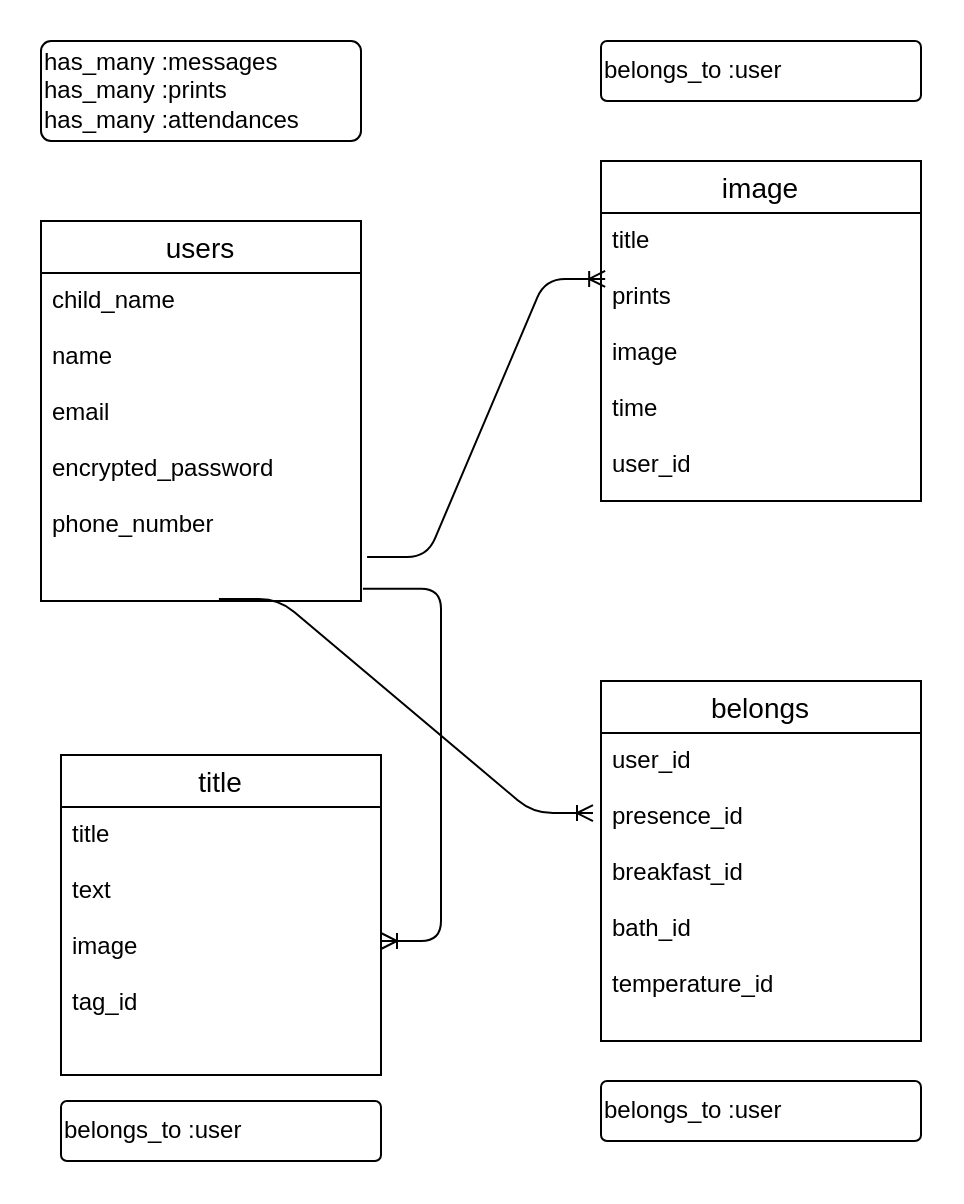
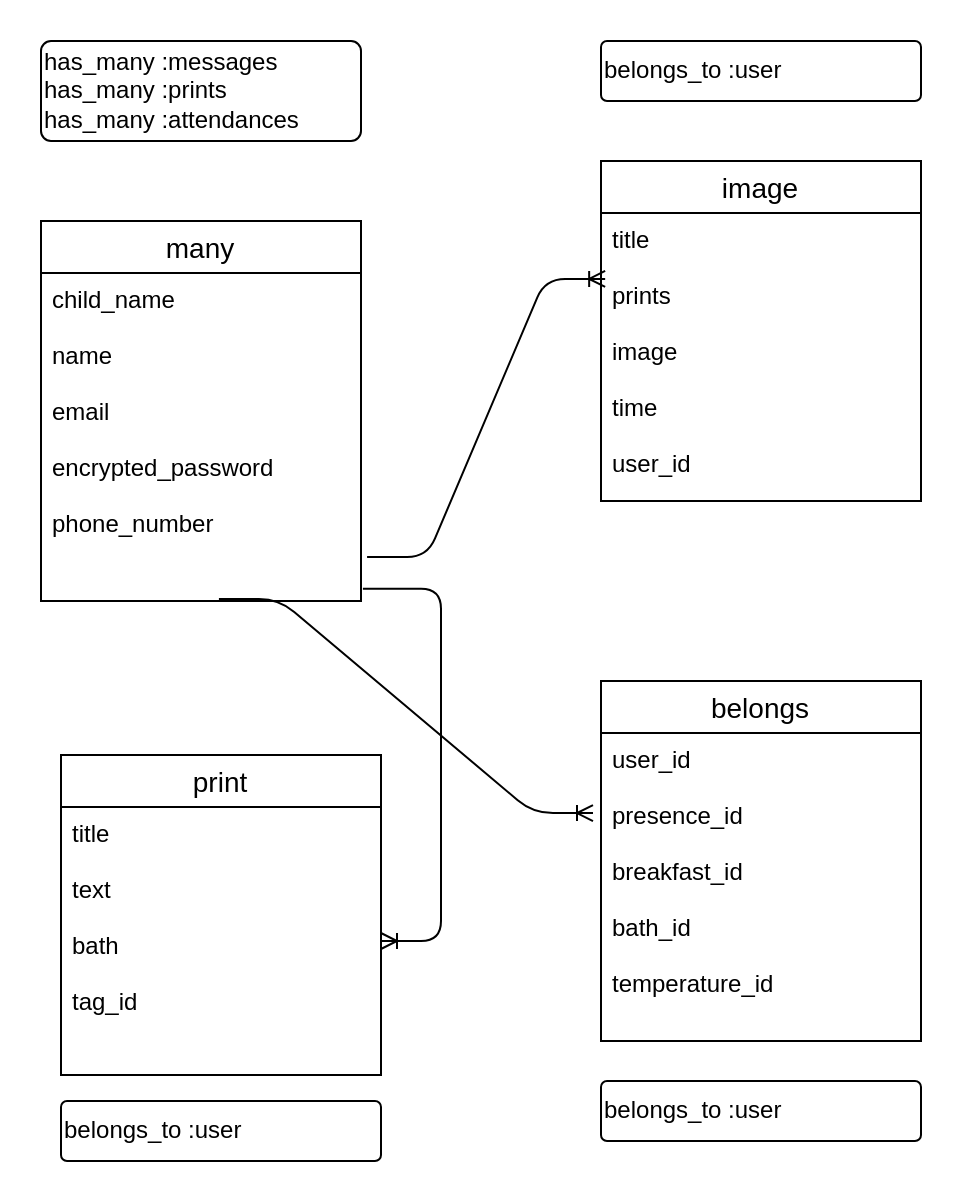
node "users": label "users" -> "many"
node "title": label "title" -> "print"
node "title text image tag_id": label "title text image tag_id" -> "title text bath tag_id"
